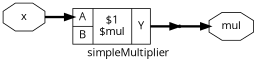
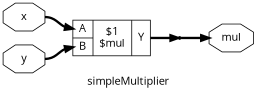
node "y": added
